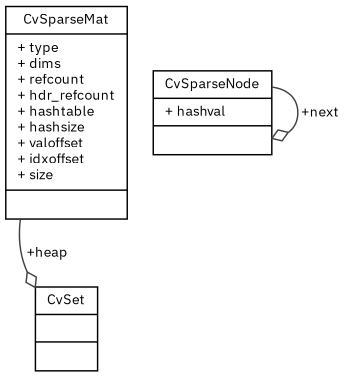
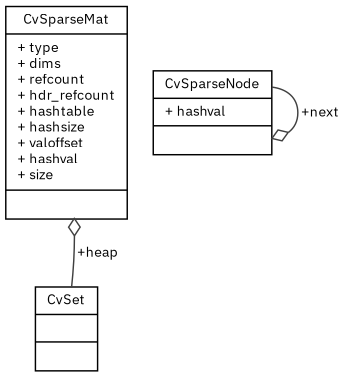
node "CvSparseMat": text "+ idxoffset" -> "+ hashval"
edge "CvSparseMat" -> "CvSet": reversed
